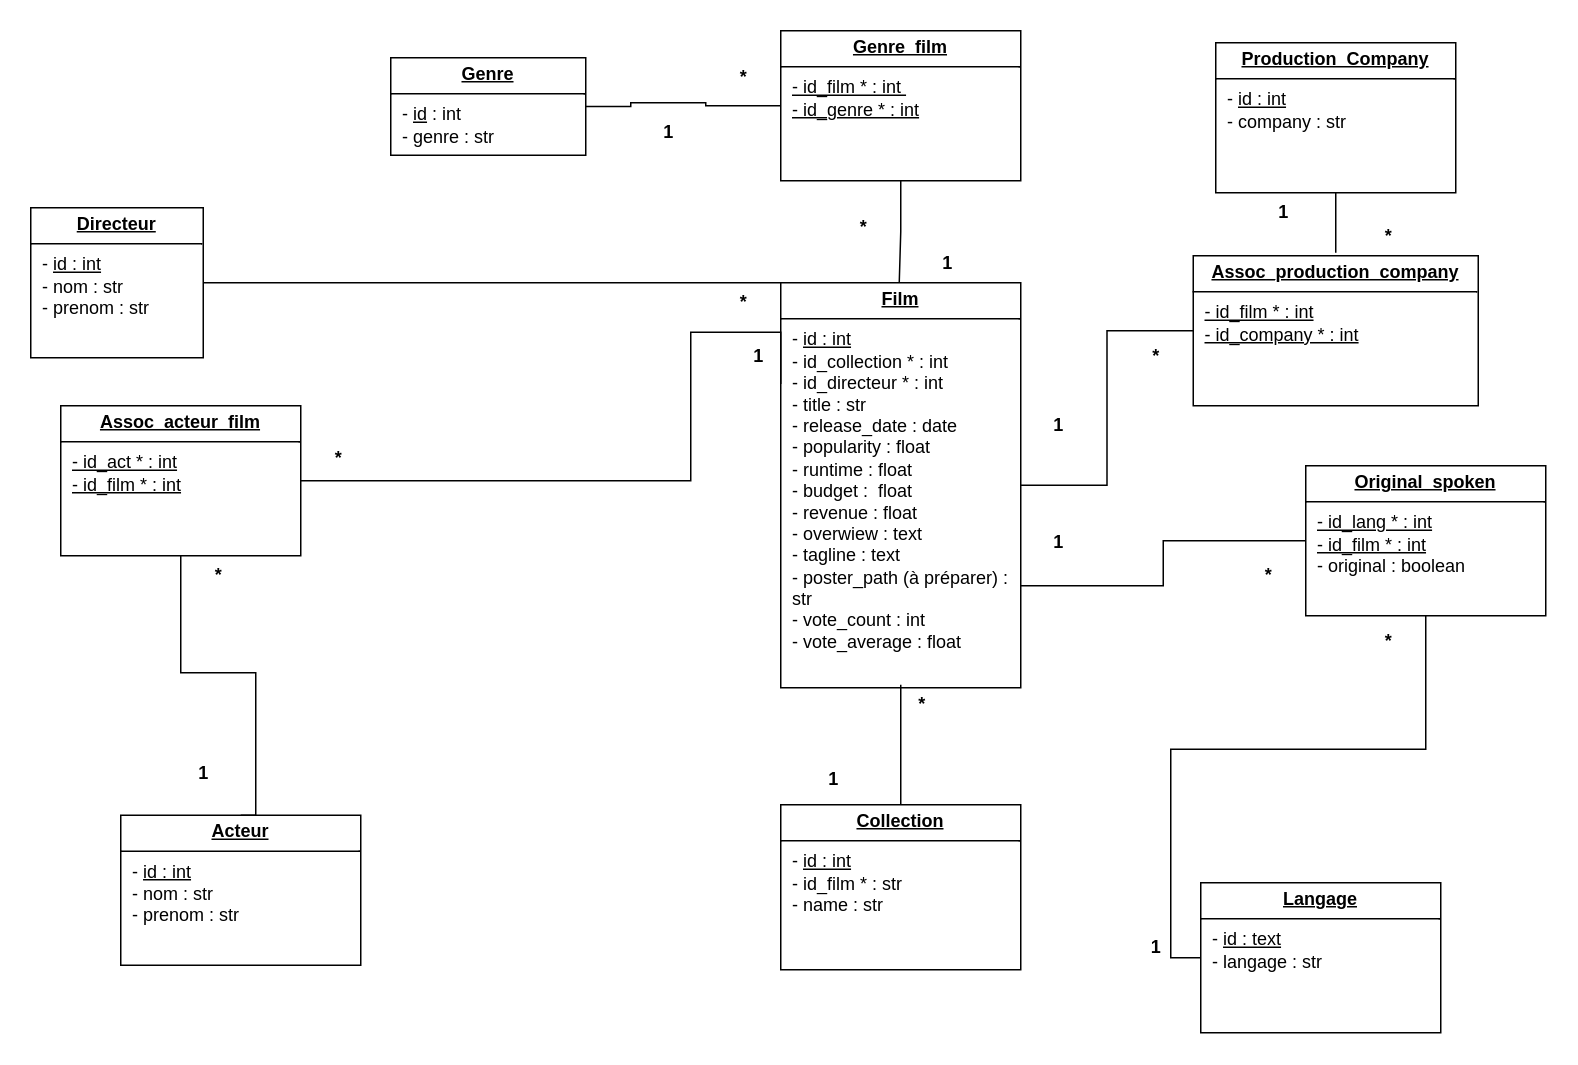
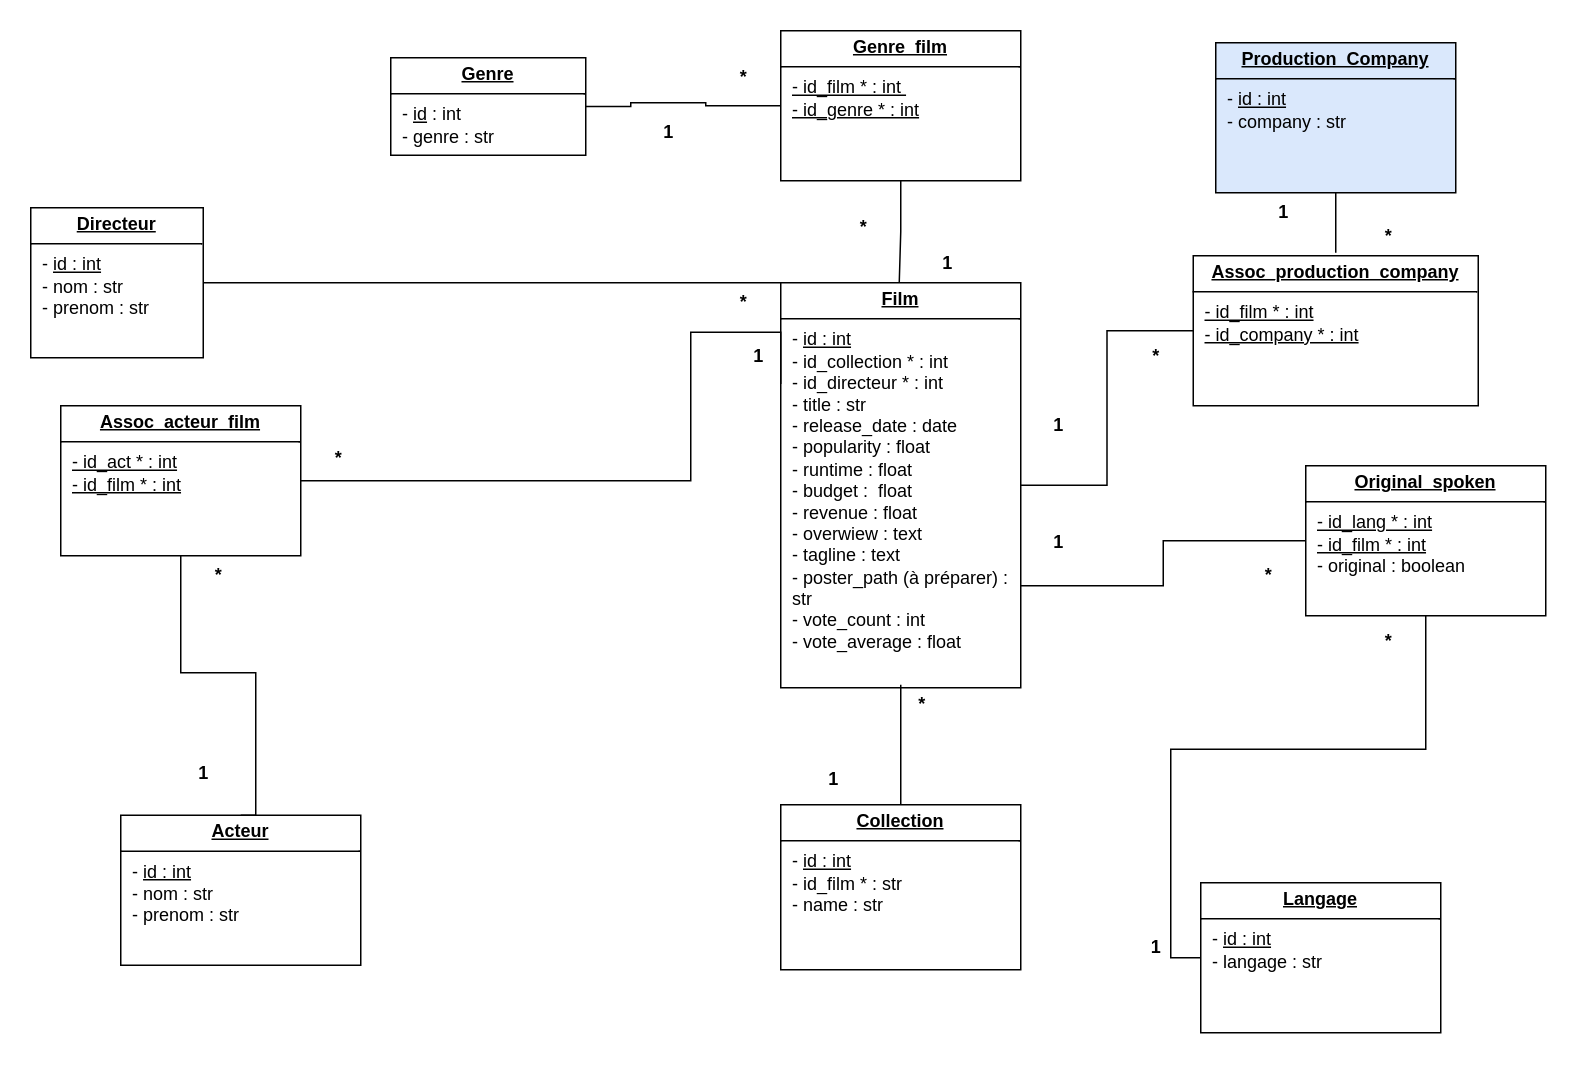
node "Production_Company - id : int - company : str": fillcolor #ffffff -> #dae8fc
node "Langage - id : text - langage : str": label "Langage - id : text - langage : str" -> "Langage - id : int - langage : str"
